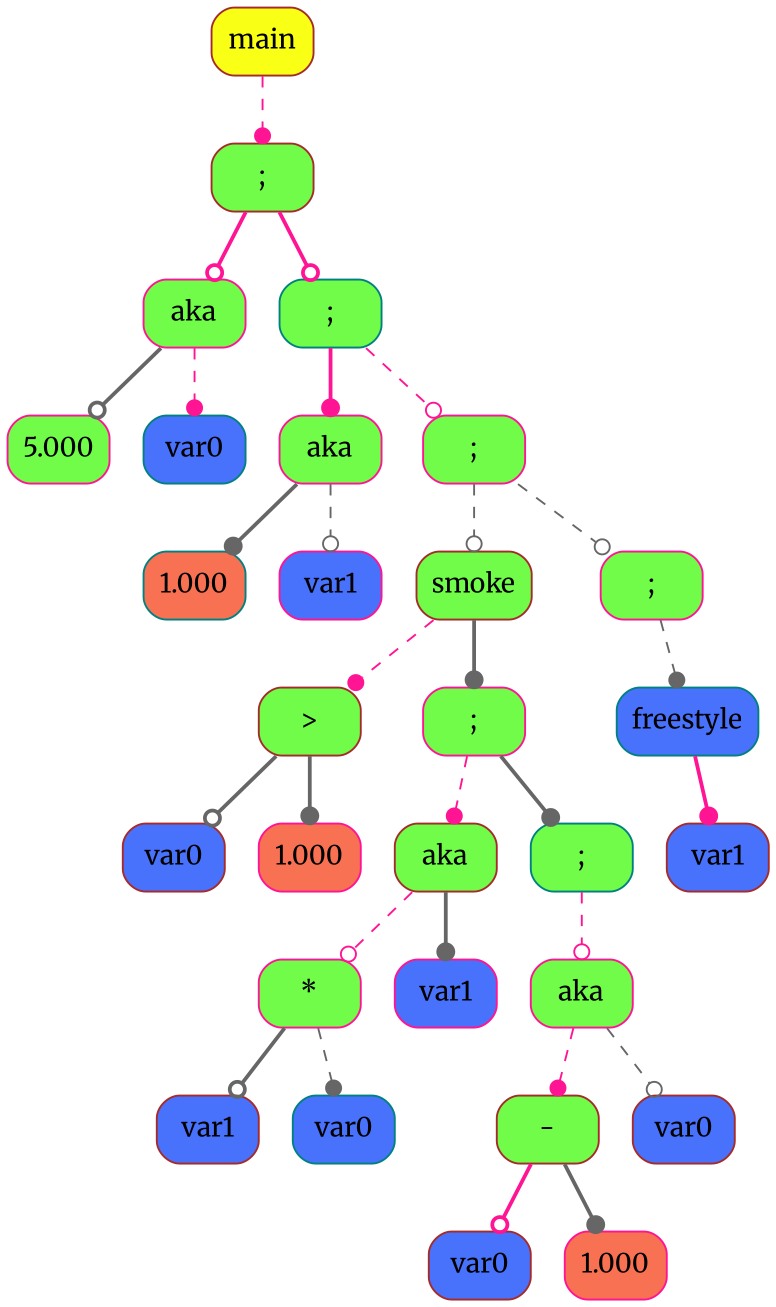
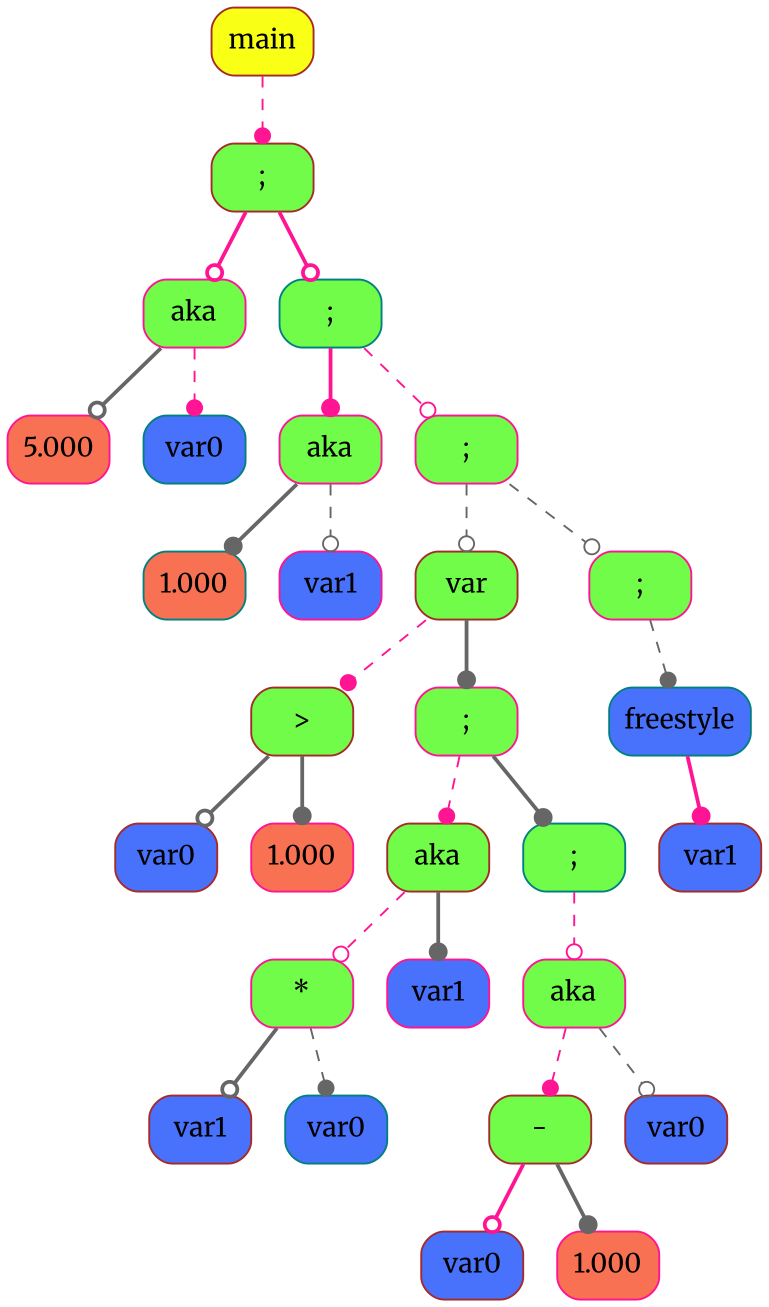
node "5.000": fillcolor #70fc48 -> #f77152
node "smoke": label "smoke" -> "var"
